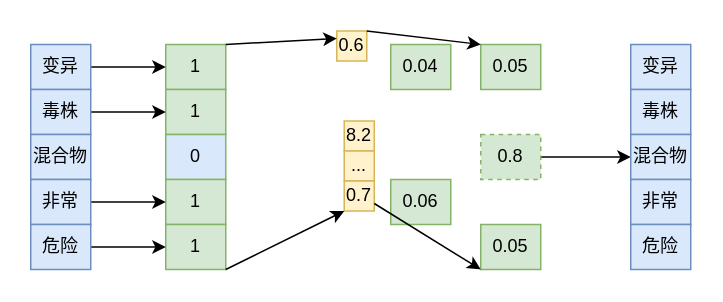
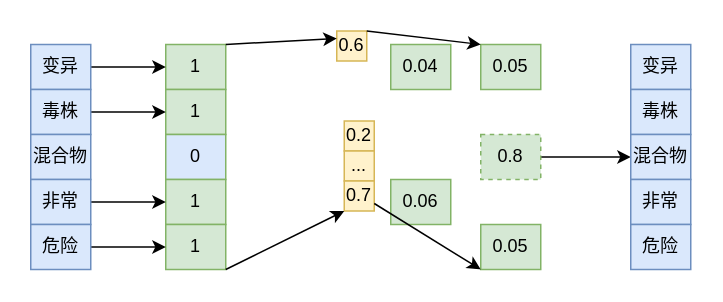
node "8.2": label "8.2" -> "0.2"
